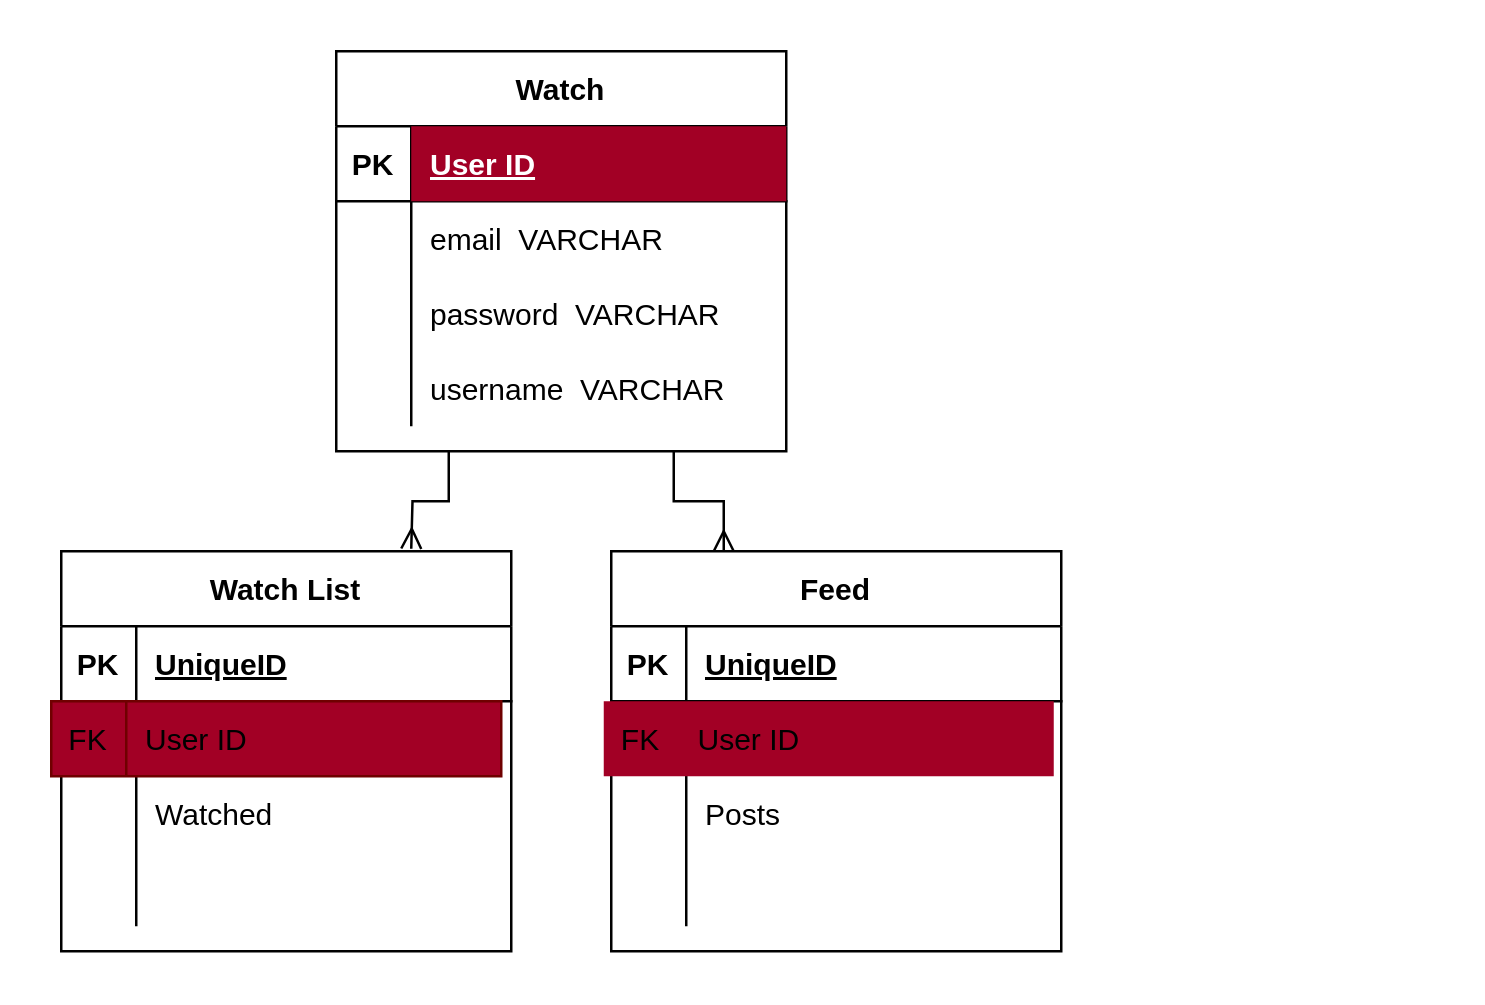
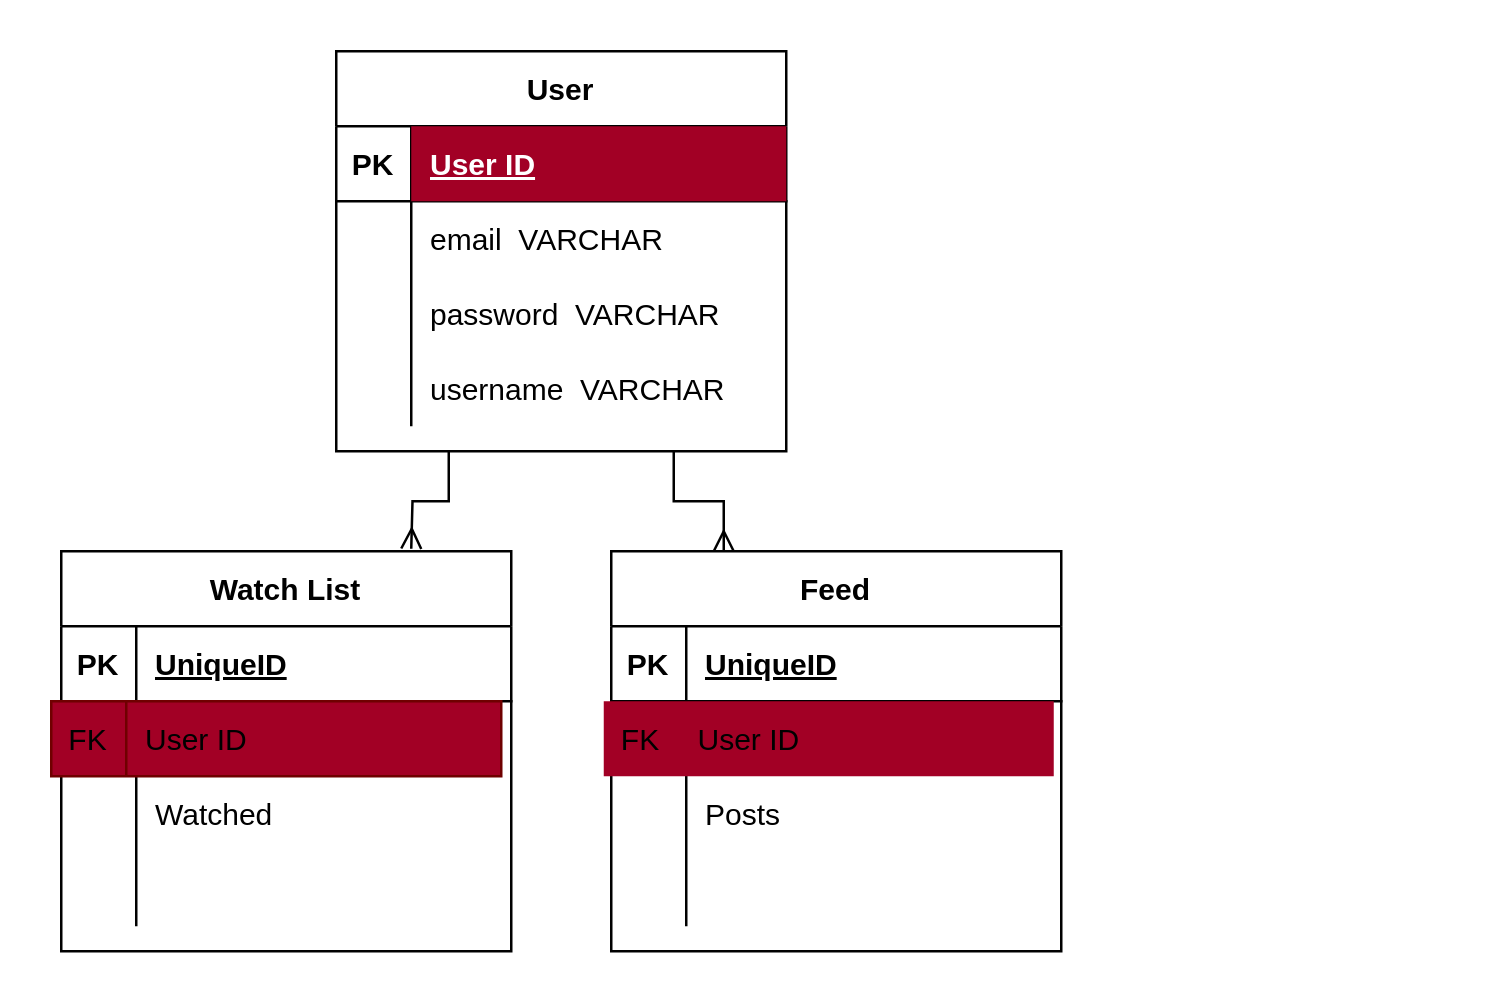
node "Watch": label "Watch" -> "User"
